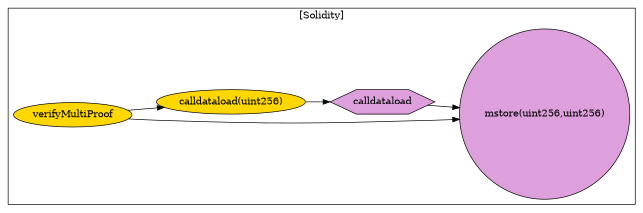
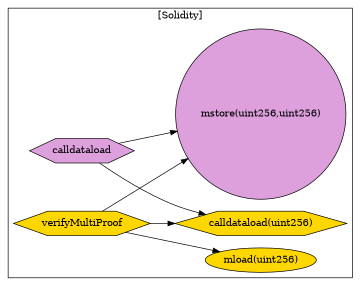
node "calldataload(uint256)": shape ellipse -> hexagon
edge "calldataload(uint256)" -> "calldataload": reversed
node "verifyMultiProof": shape ellipse -> hexagon
node "mload(uint256)": added
